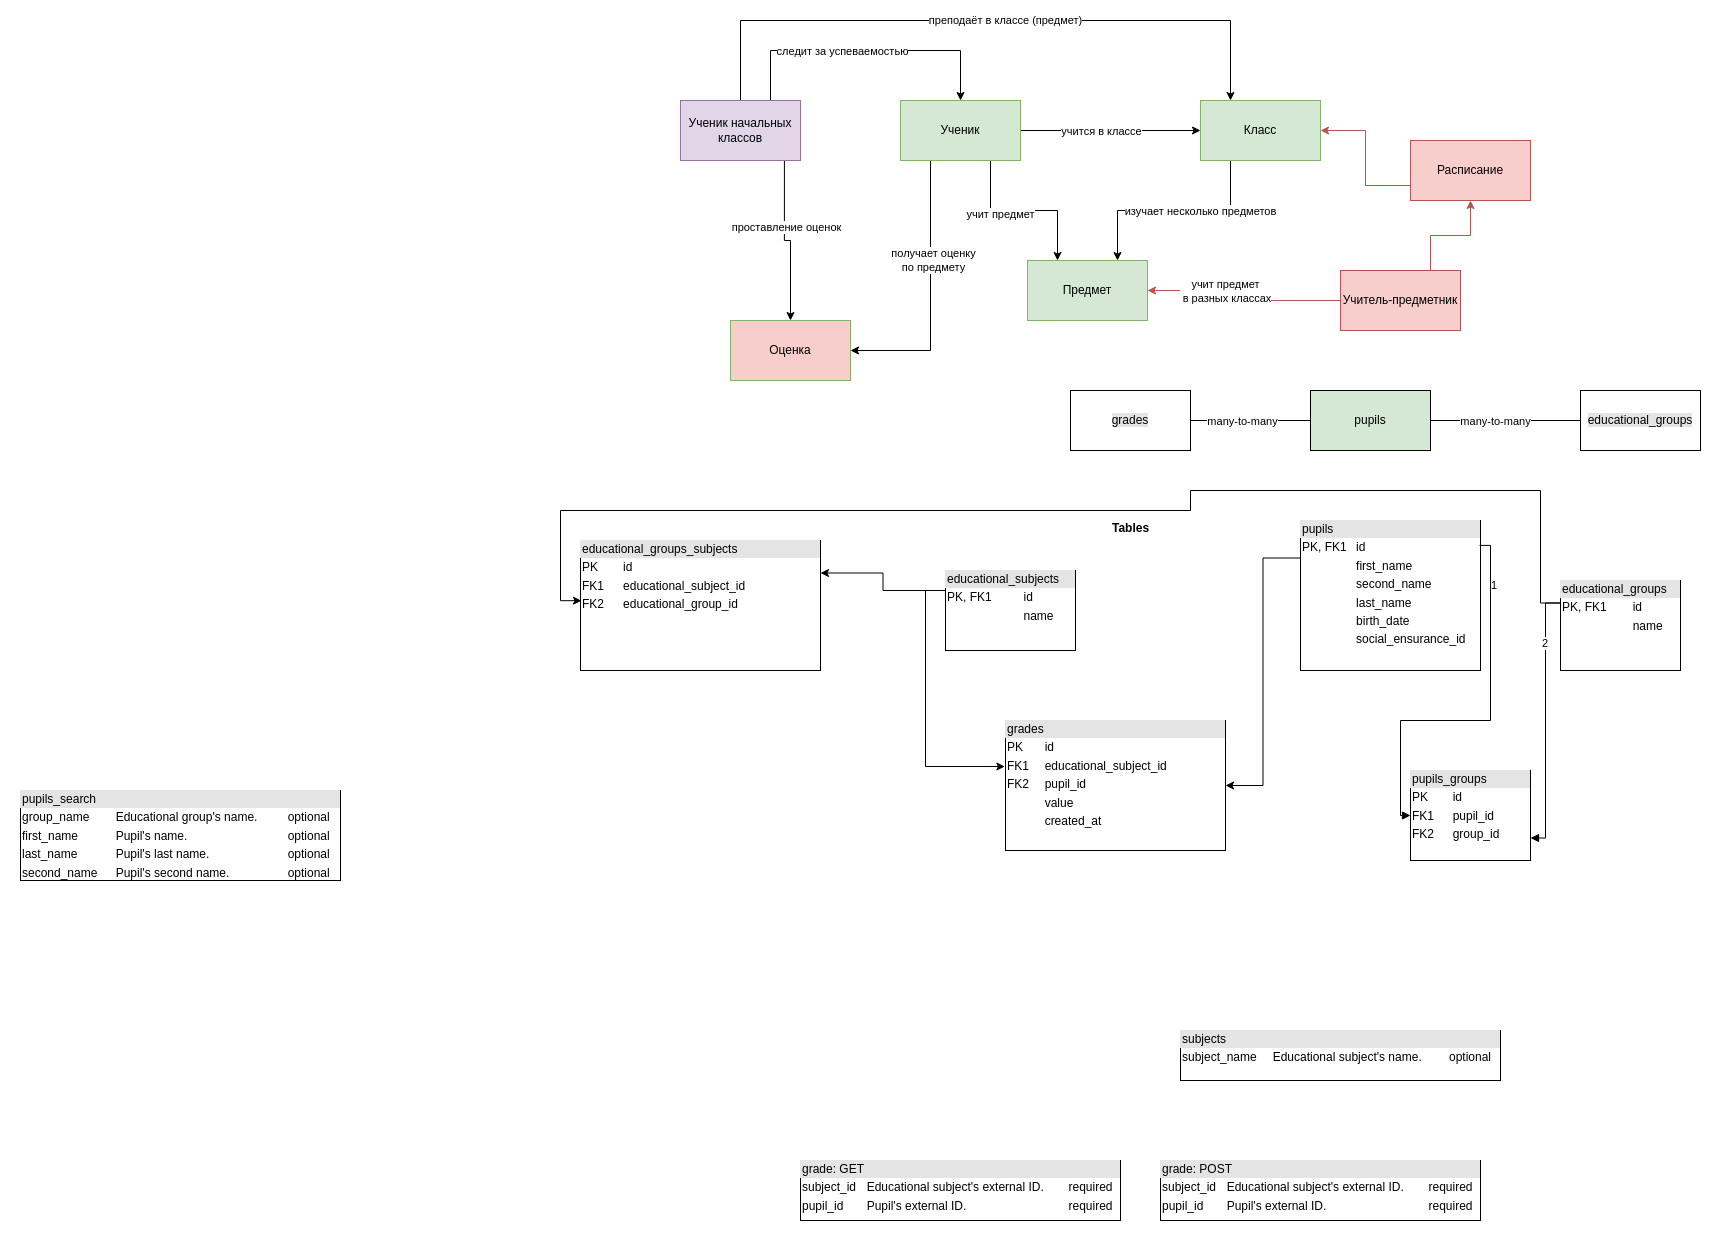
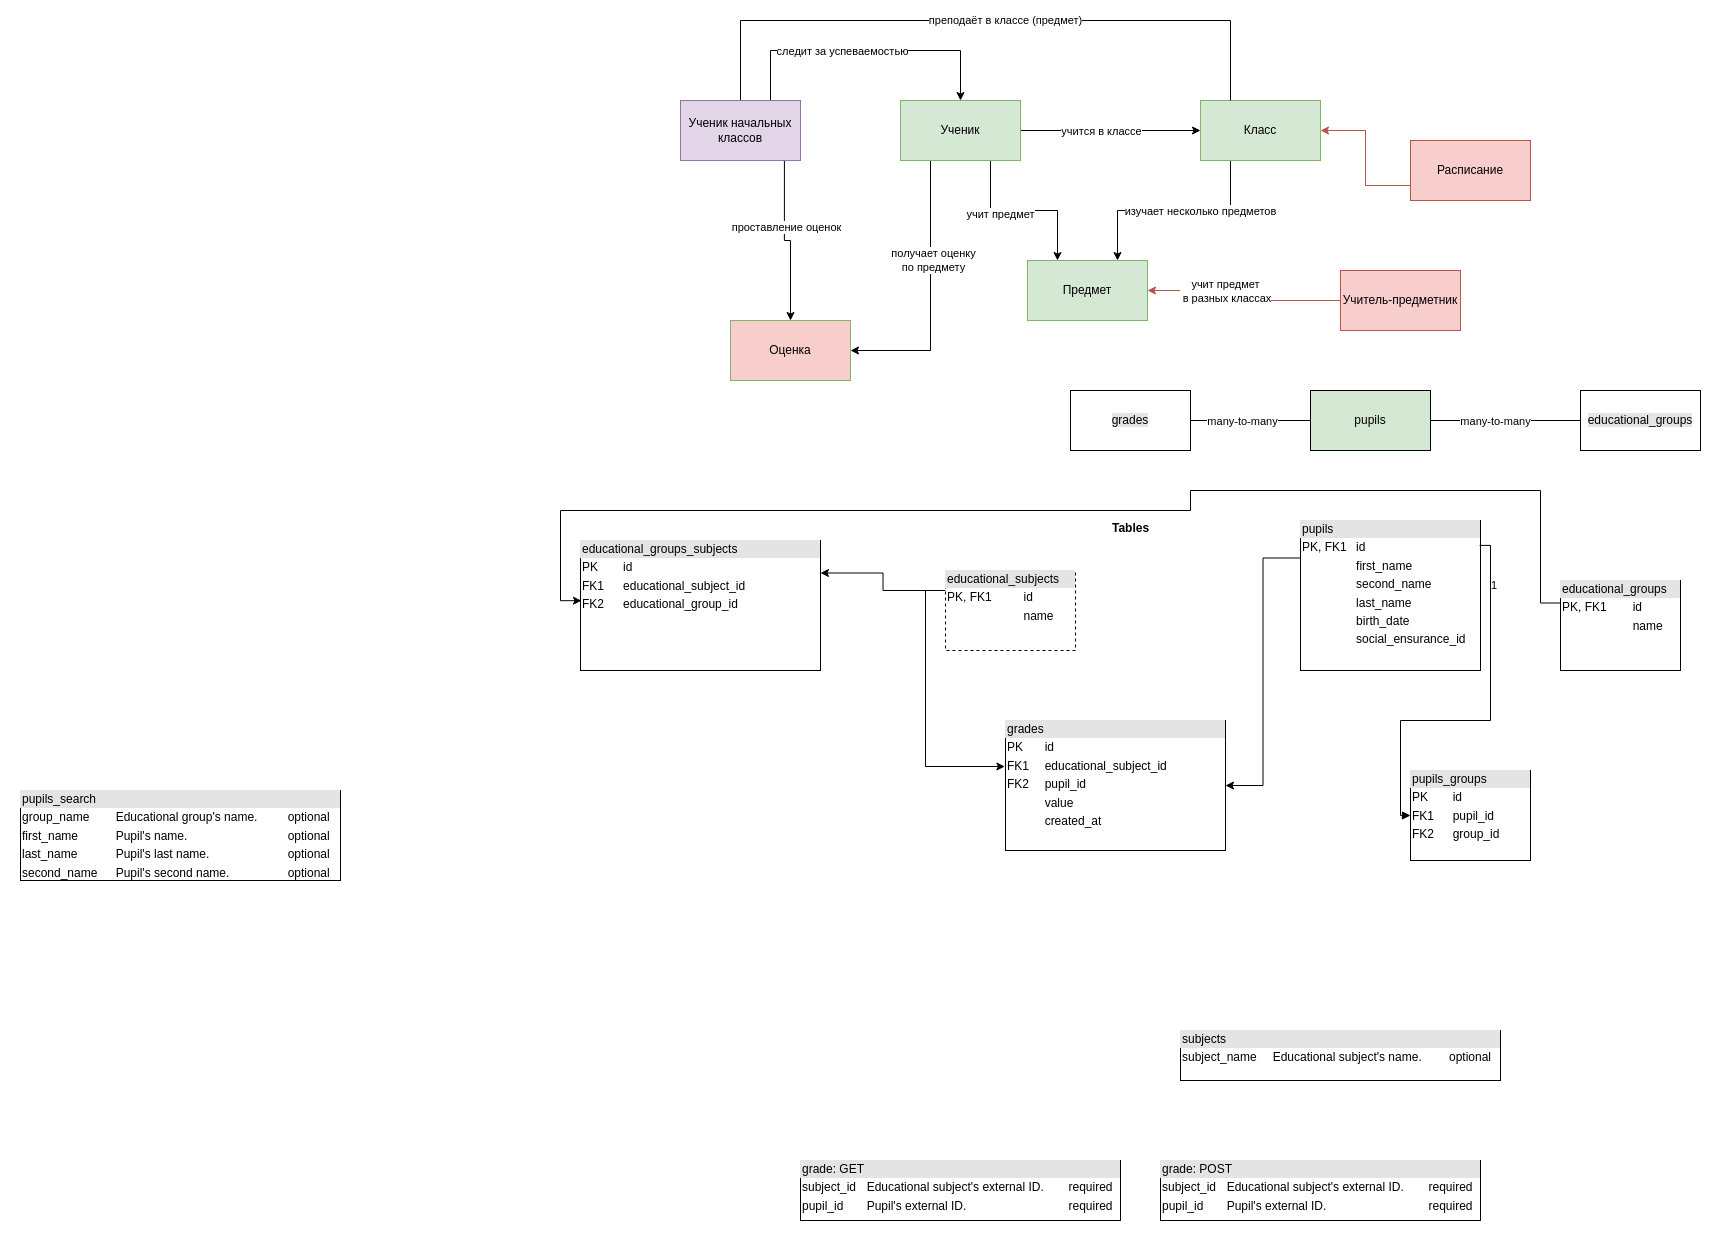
edge "Ученик начальных классов" -> "Класс": arrowhead classic -> none
edge "Учитель-предметник" -> "Расписание": removed
node "educational_subjects PK, FK1 id name": style solid -> dashed
edge "educational_groups PK, FK1 id name" -> "pupils_groups PK id FK1 pupil_id FK2 group_id": removed, label "2"
